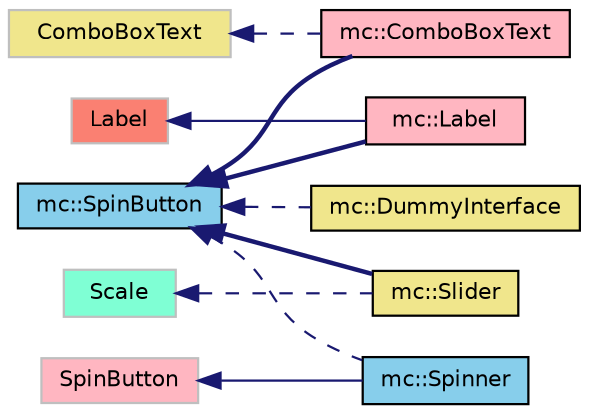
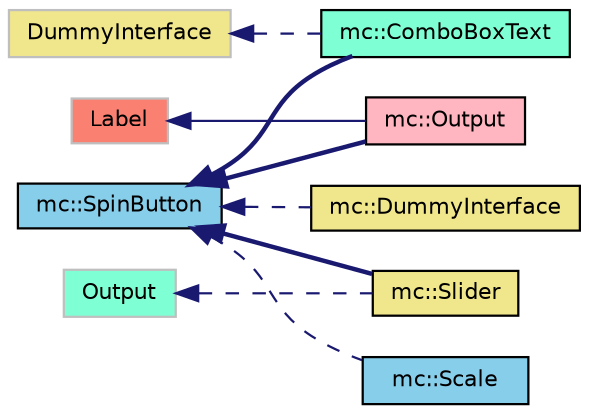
node "ComboBoxText": label "ComboBoxText" -> "DummyInterface"
node "mc::ComboBoxText": fillcolor lightpink -> aquamarine
node "mc::Label": label "mc::Label" -> "mc::Output"
node "Scale": label "Scale" -> "Output"
node "SpinButton": removed
node "mc::Spinner": label "mc::Spinner" -> "mc::Scale"
